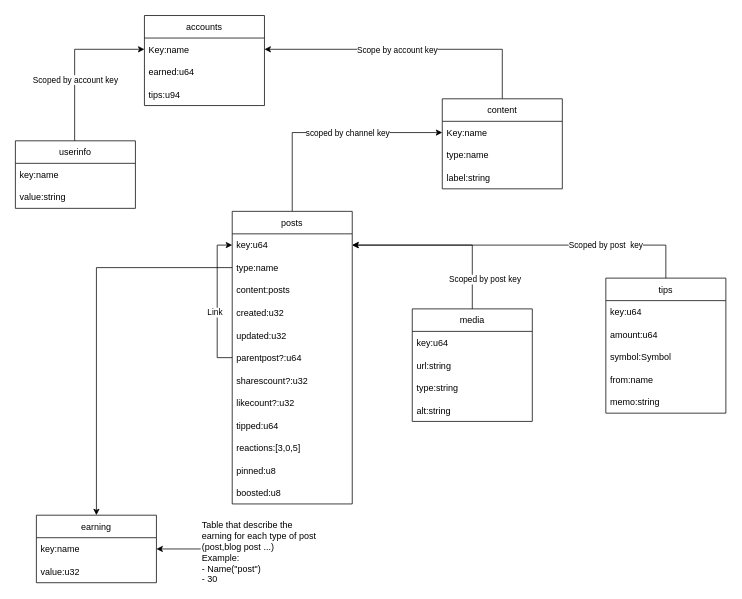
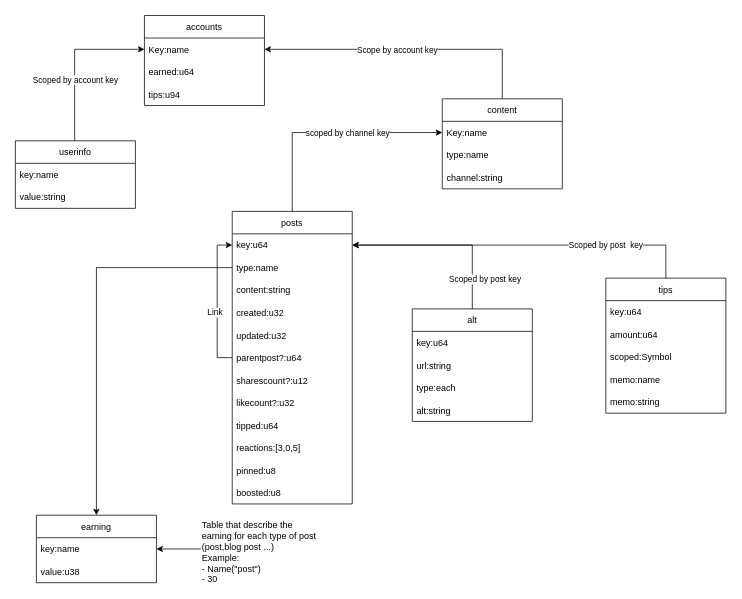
node "label:string": label "label:string" -> "channel:string"
node "content:posts": label "content:posts" -> "content:string"
node "media": label "media" -> "alt"
node "symbol:Symbol": label "symbol:Symbol" -> "scoped:Symbol"
node "sharescount?:u32": label "sharescount?:u32" -> "sharescount?:u12"
node "from:name": label "from:name" -> "memo:name"
node "type:string": label "type:string" -> "type:each"
node "value:u32": label "value:u32" -> "value:u38"
